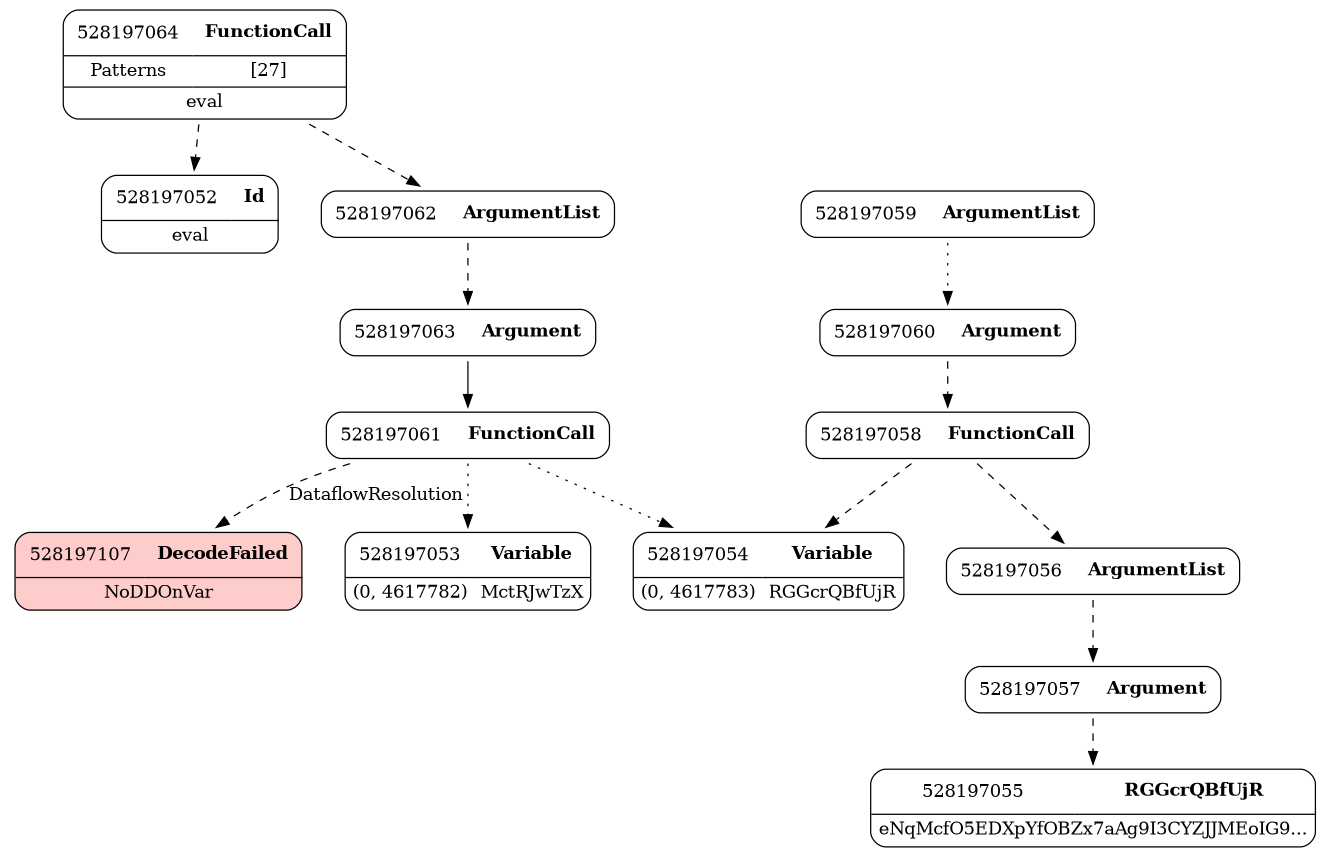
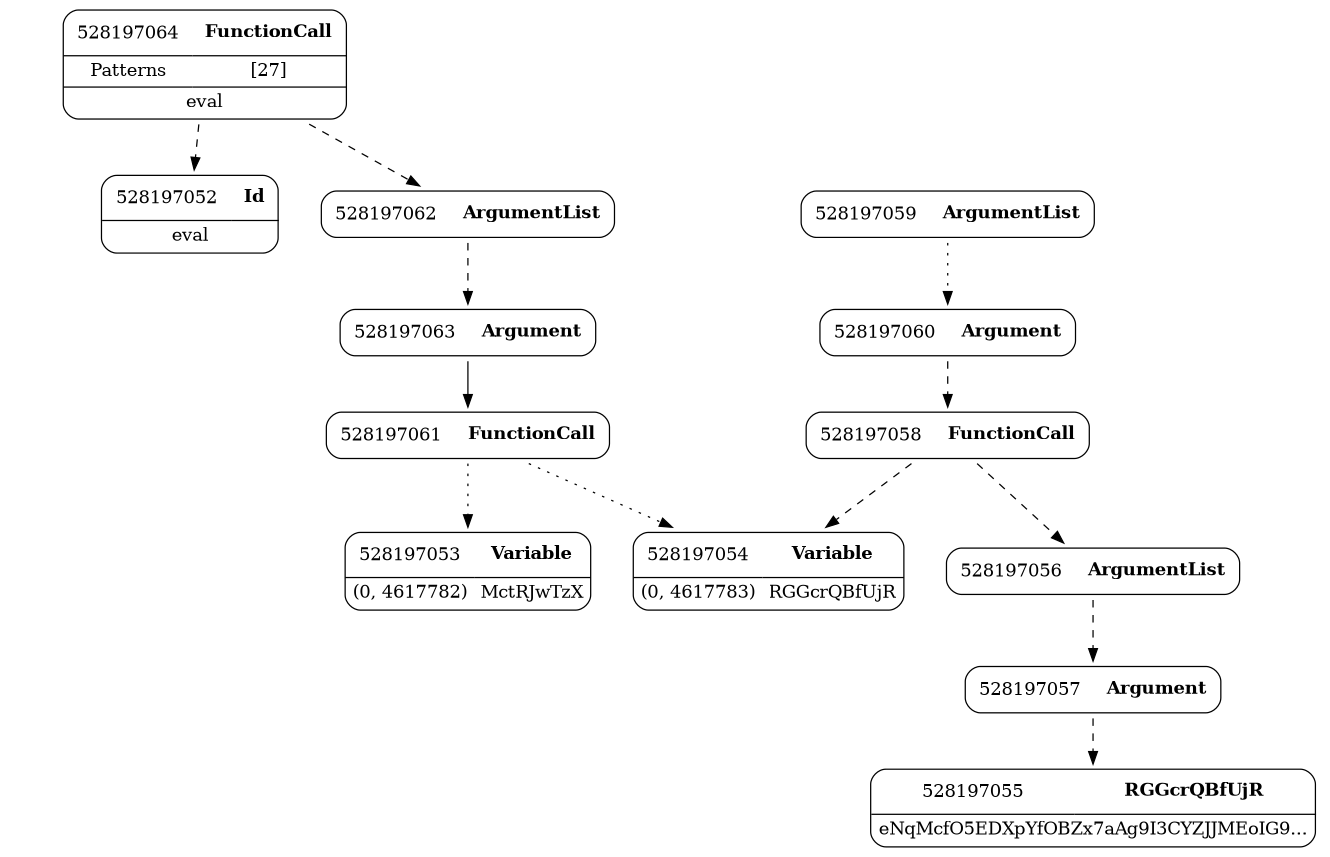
node "528197107": removed
